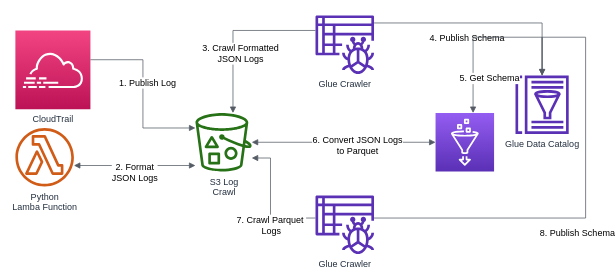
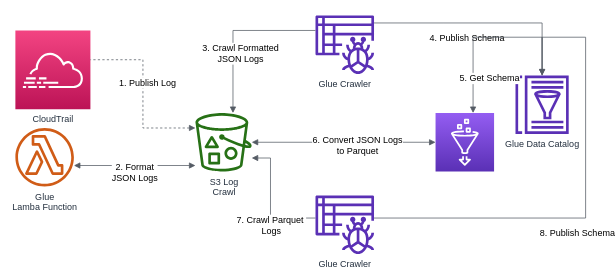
edge "CloudTrail" -> "S3 Log Crawl": style solid -> dashed
node "Python Lamba Function": label "Python Lamba Function" -> "Glue Lamba Function"
